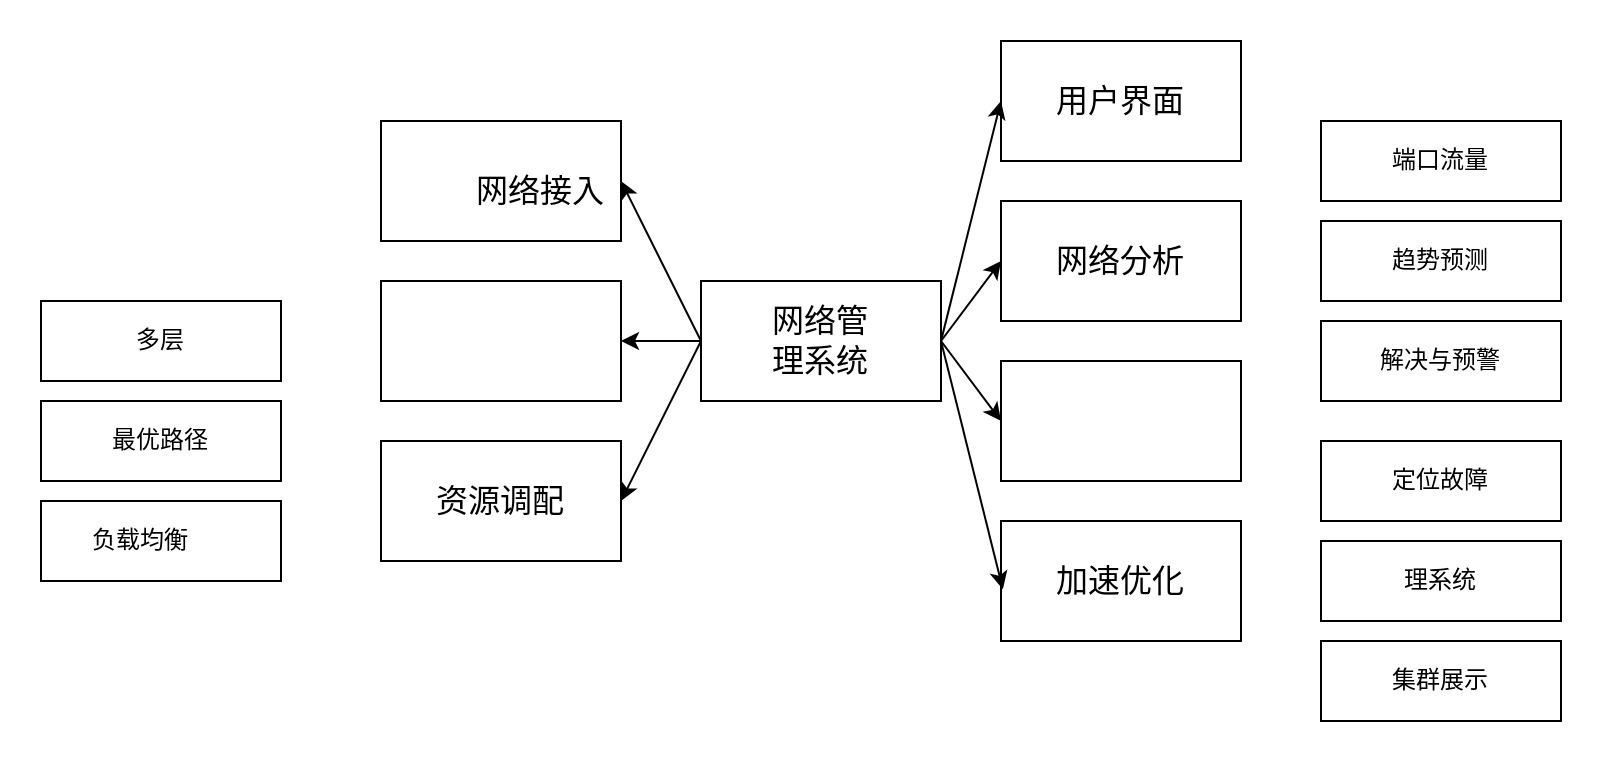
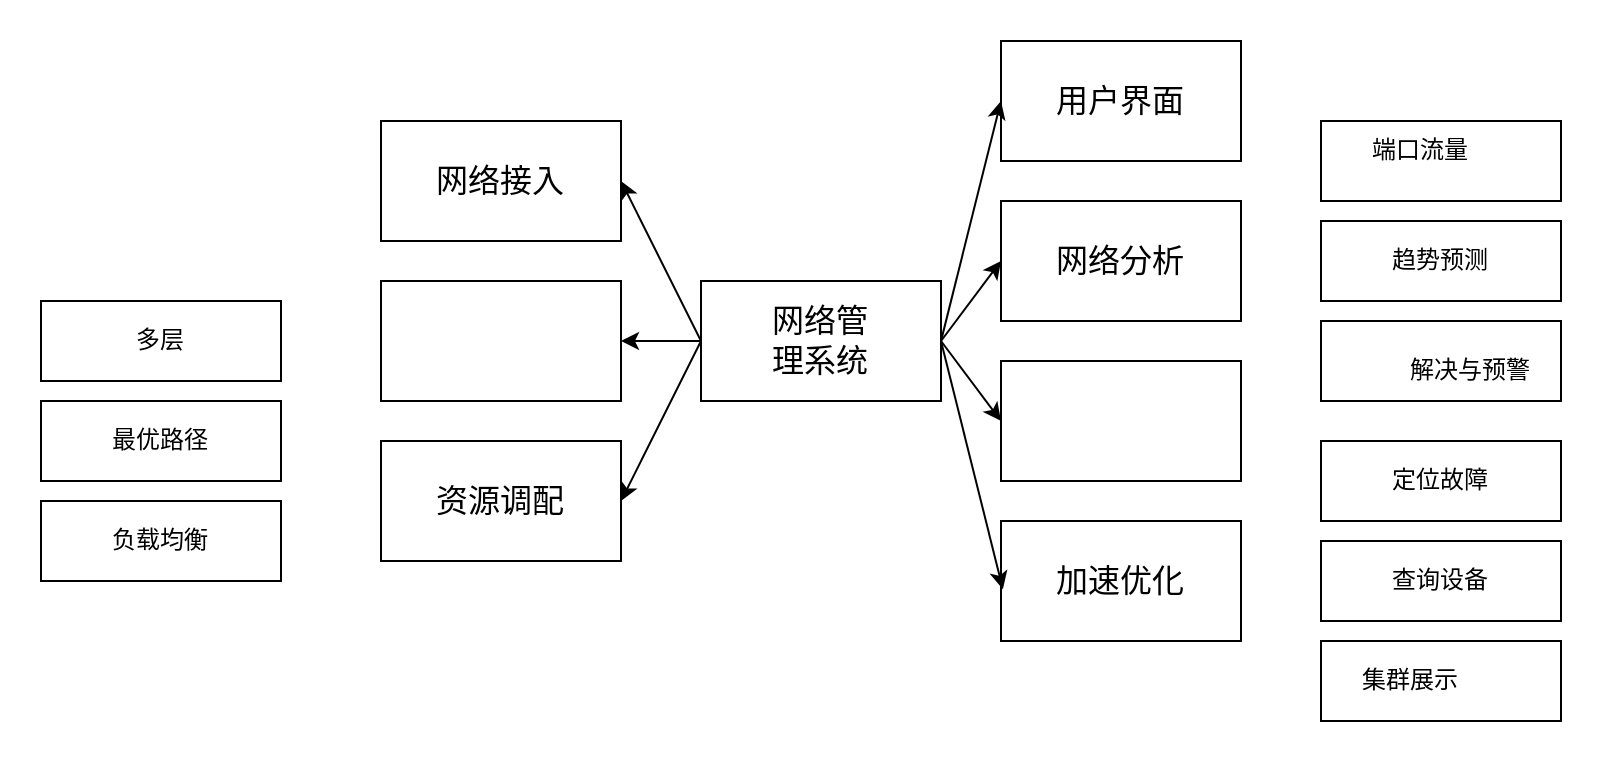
node "端口流量": moved (1441, 161) -> (1421, 151)
node "网络接入": moved (541, 191) -> (501, 181)
node "解决与预警": moved (1441, 361) -> (1471, 371)
node "负载均衡": moved (141, 541) -> (161, 541)
node "理系统": label "理系统" -> "查询设备"
node "集群展示": moved (1441, 681) -> (1411, 681)
